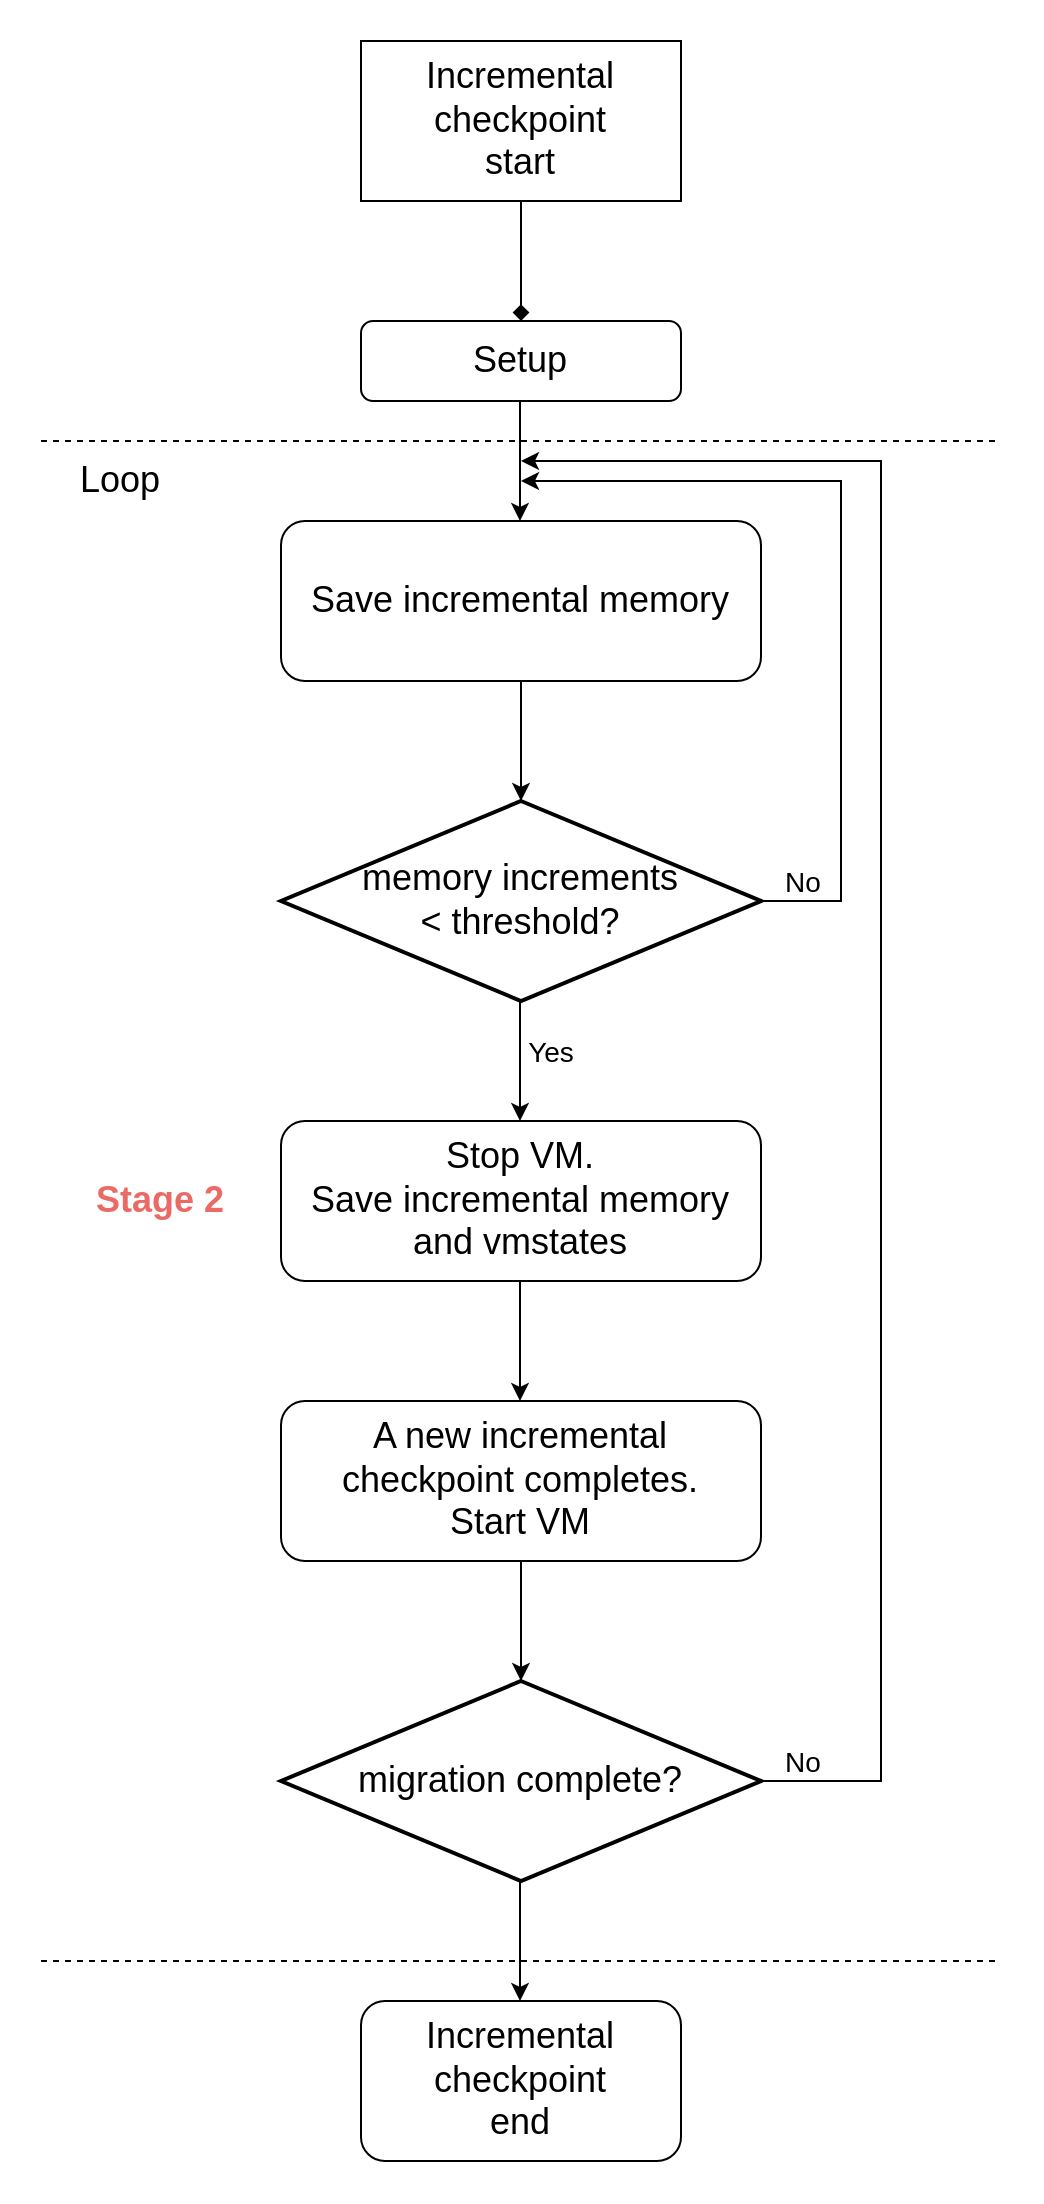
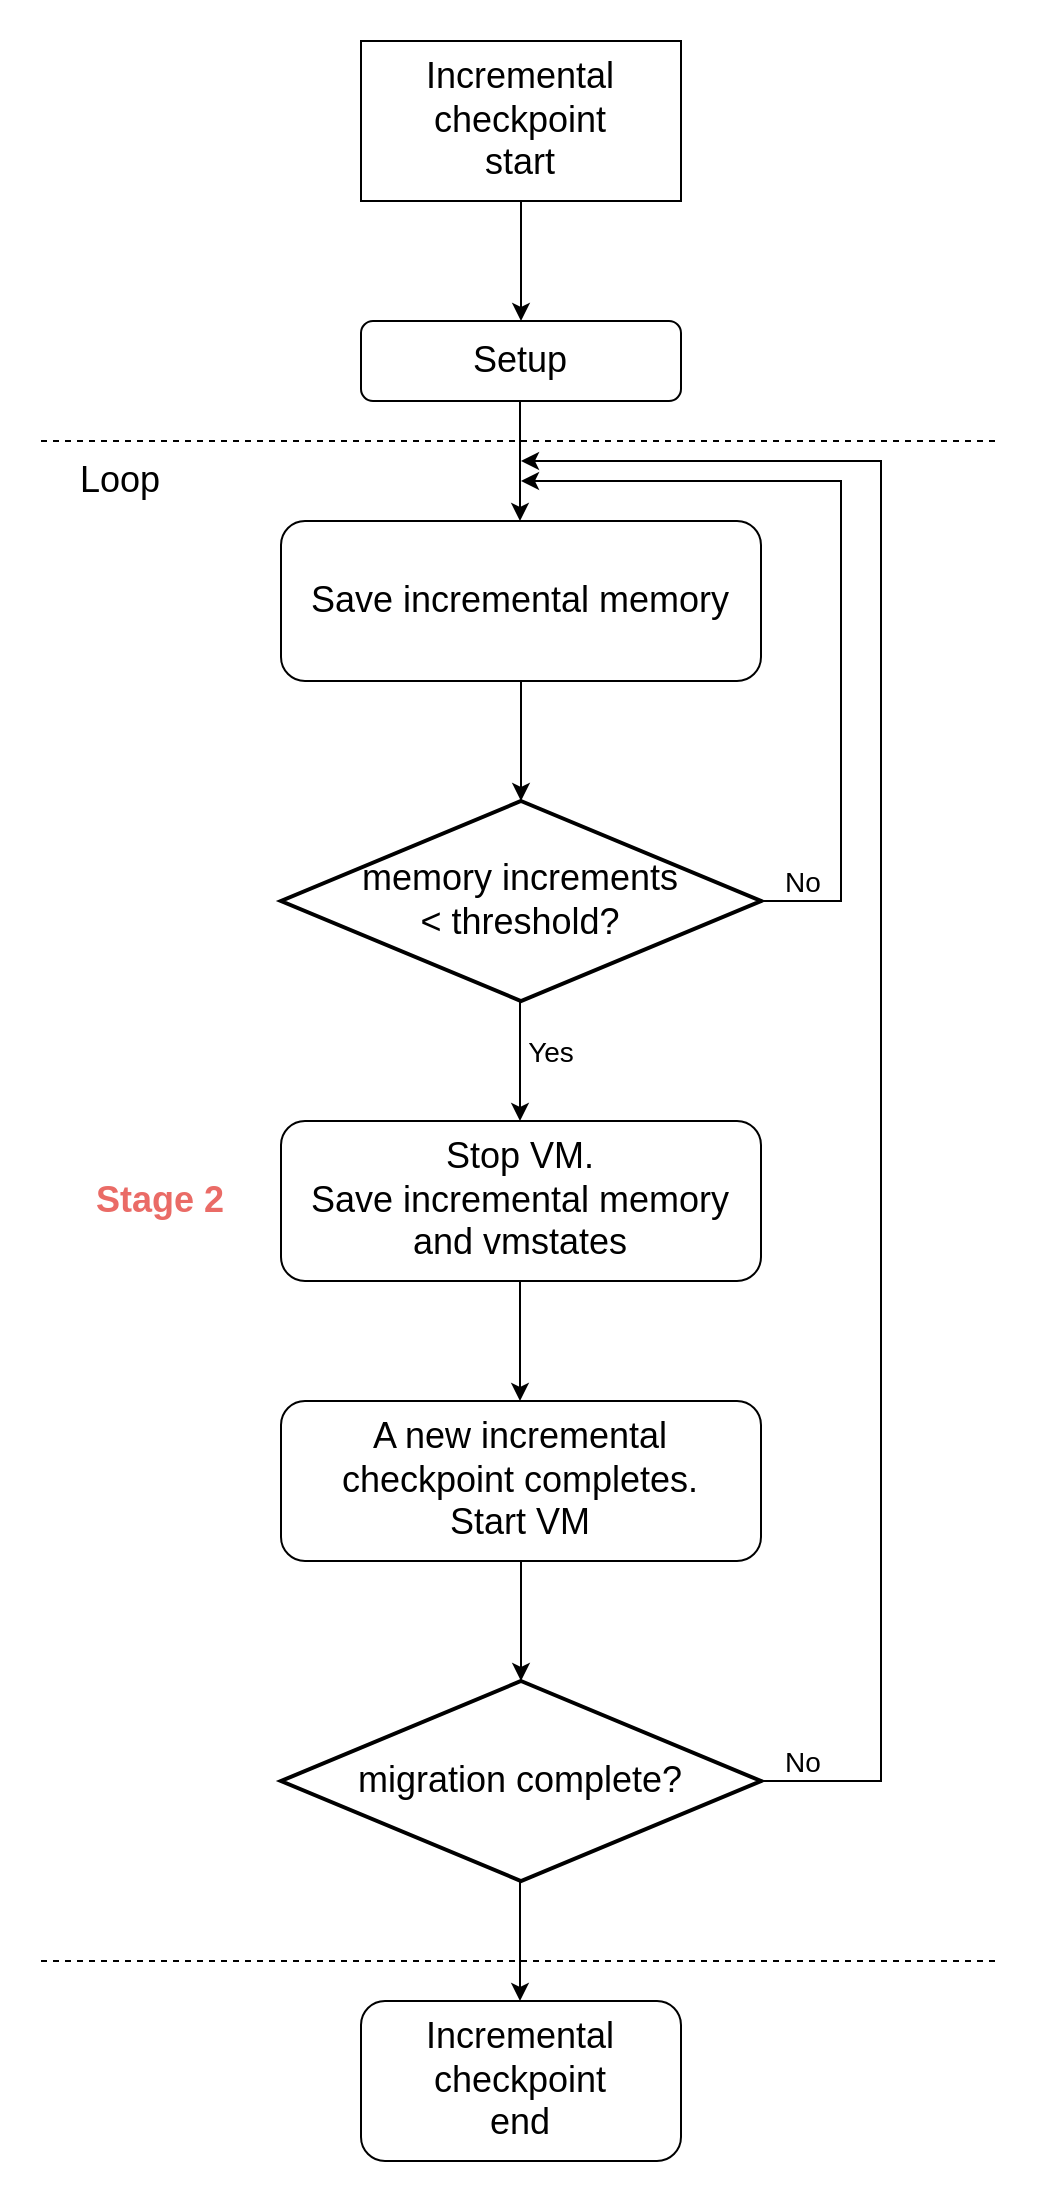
edge "Incremental checkpoint start" -> "Setup": arrowhead diamond -> classic
